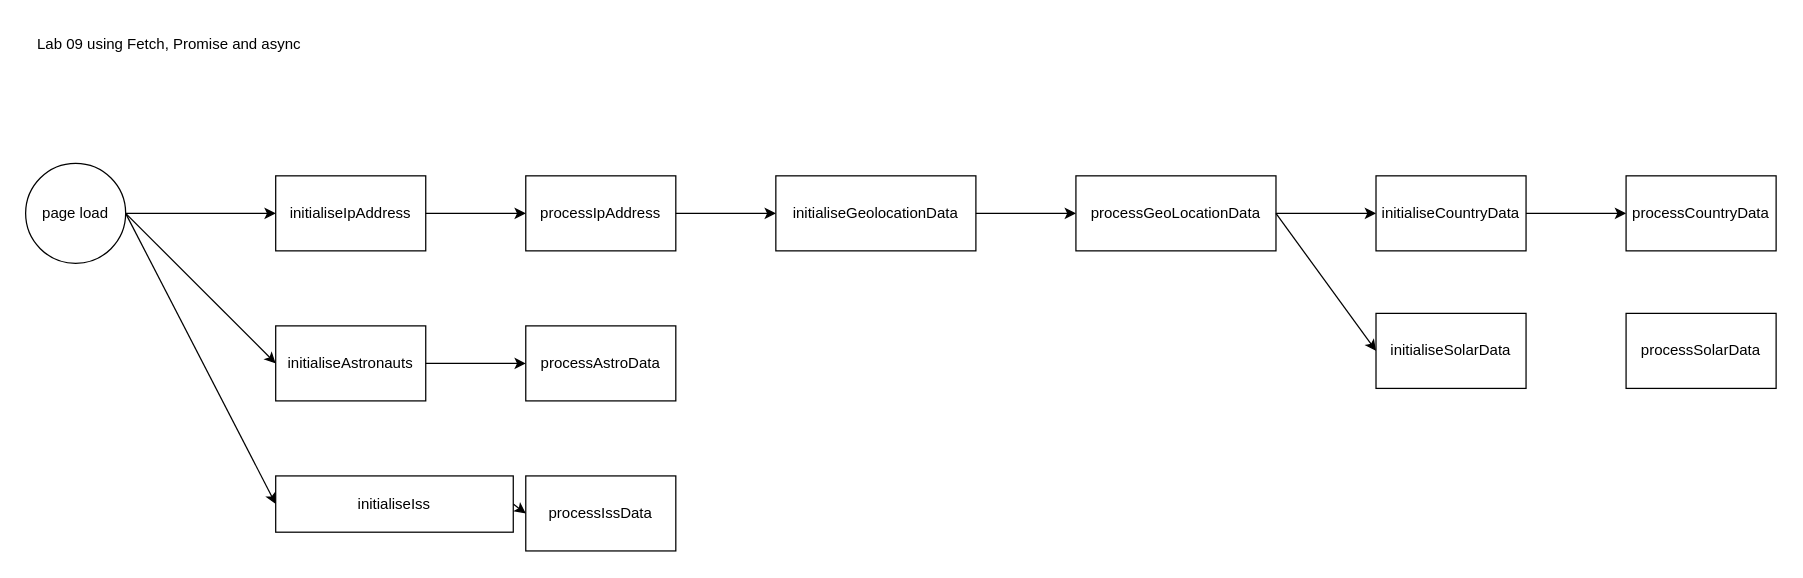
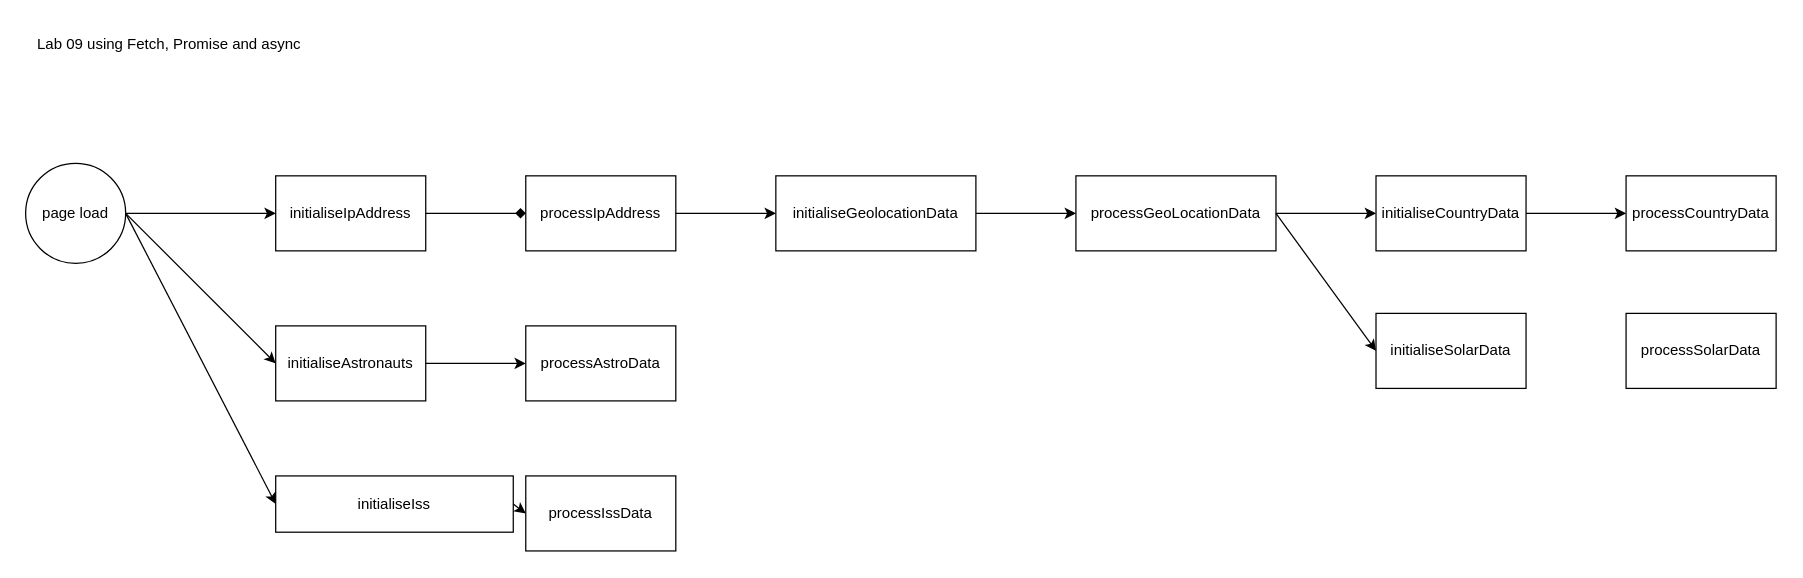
edge "initialiseIpAddress" -> "processIpAddress": arrowhead classic -> diamond
